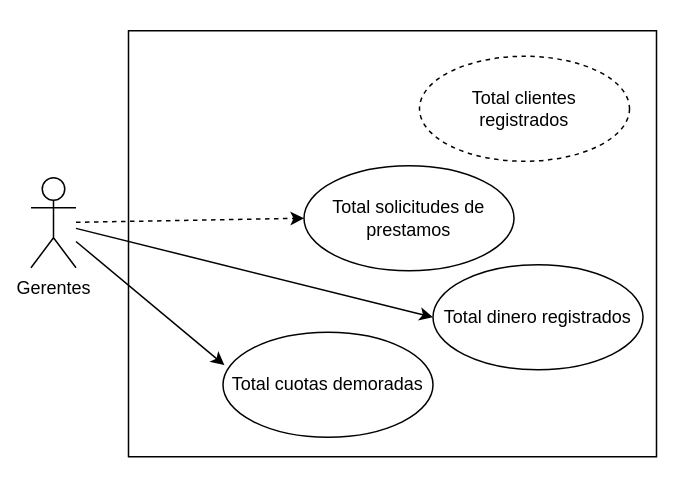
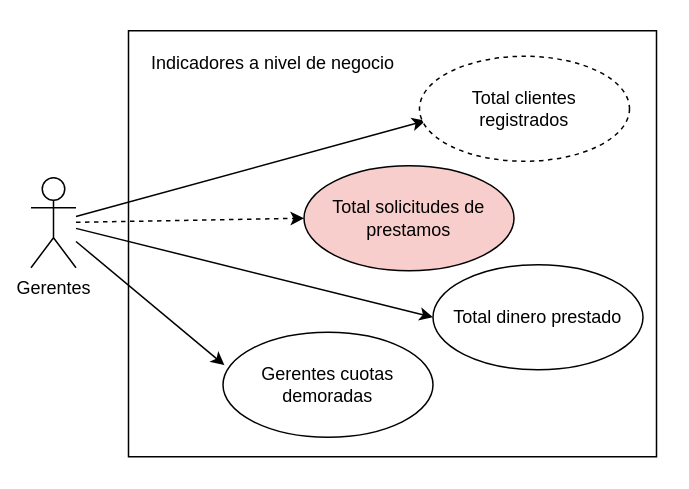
node "Indicadores a nivel de negocio": added
edge "Gerentes" -> "Total clientes registrados": added
node "Total solicitudes de prestamos": fillcolor #ffffff -> #f8cecc
node "Total dinero registrados": label "Total dinero registrados" -> "Total dinero prestado"
node "Total cuotas demoradas": label "Total cuotas demoradas" -> "Gerentes cuotas demoradas"
